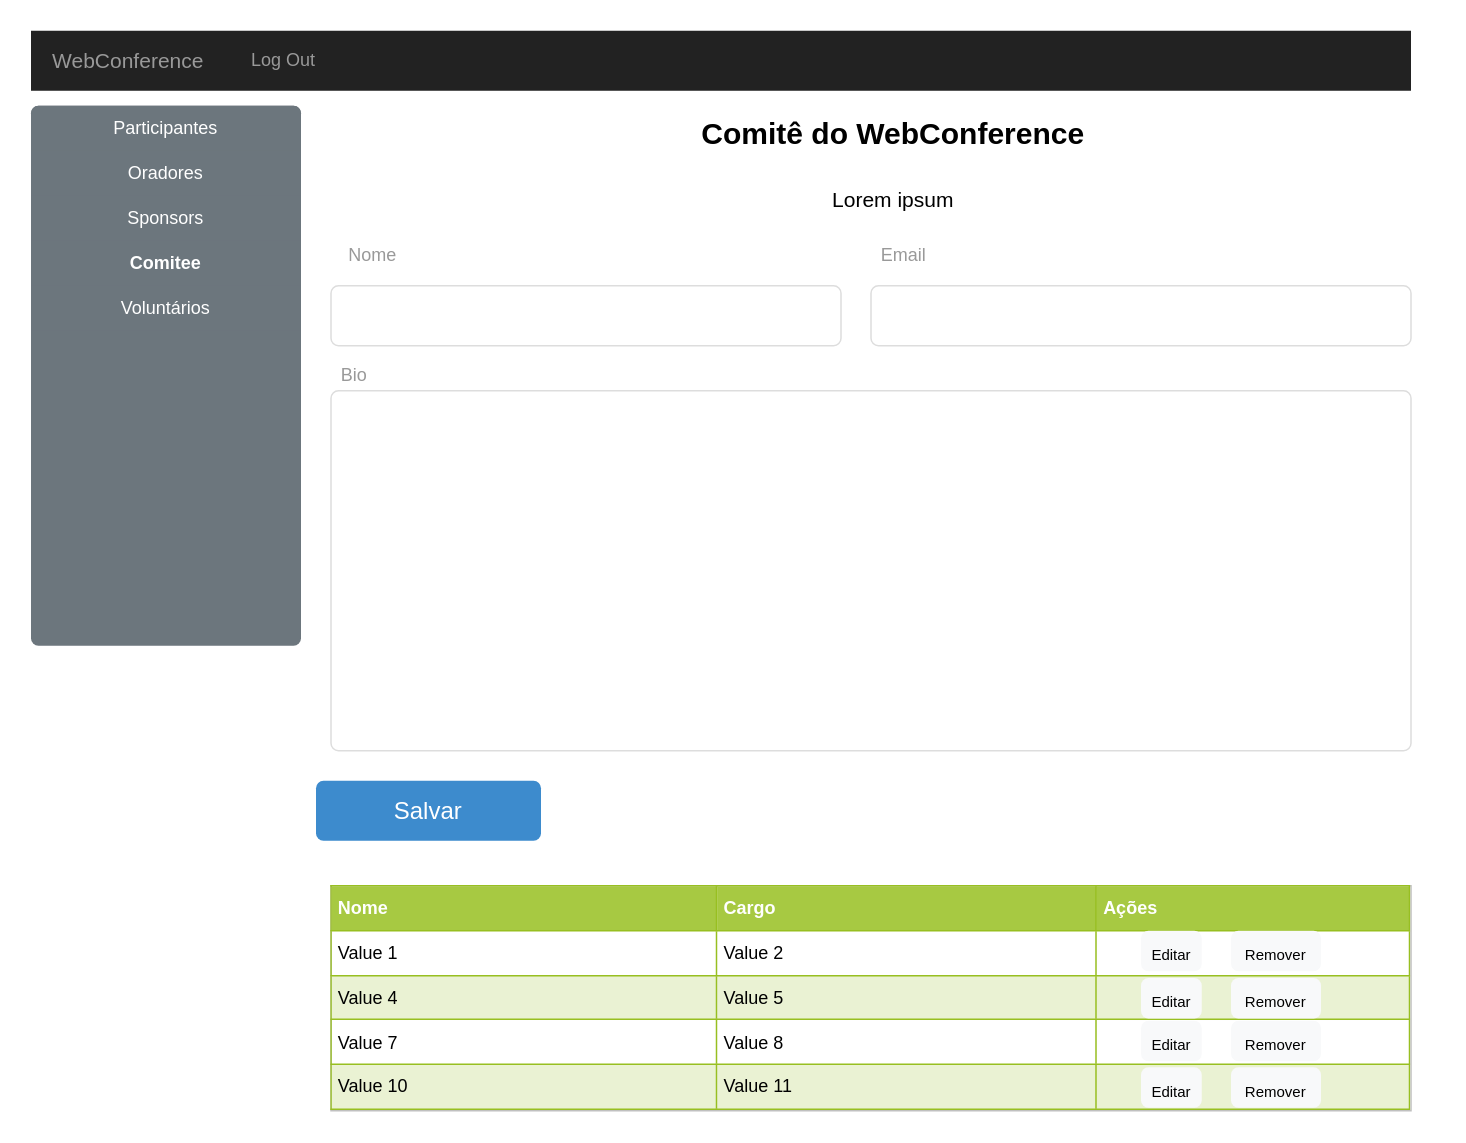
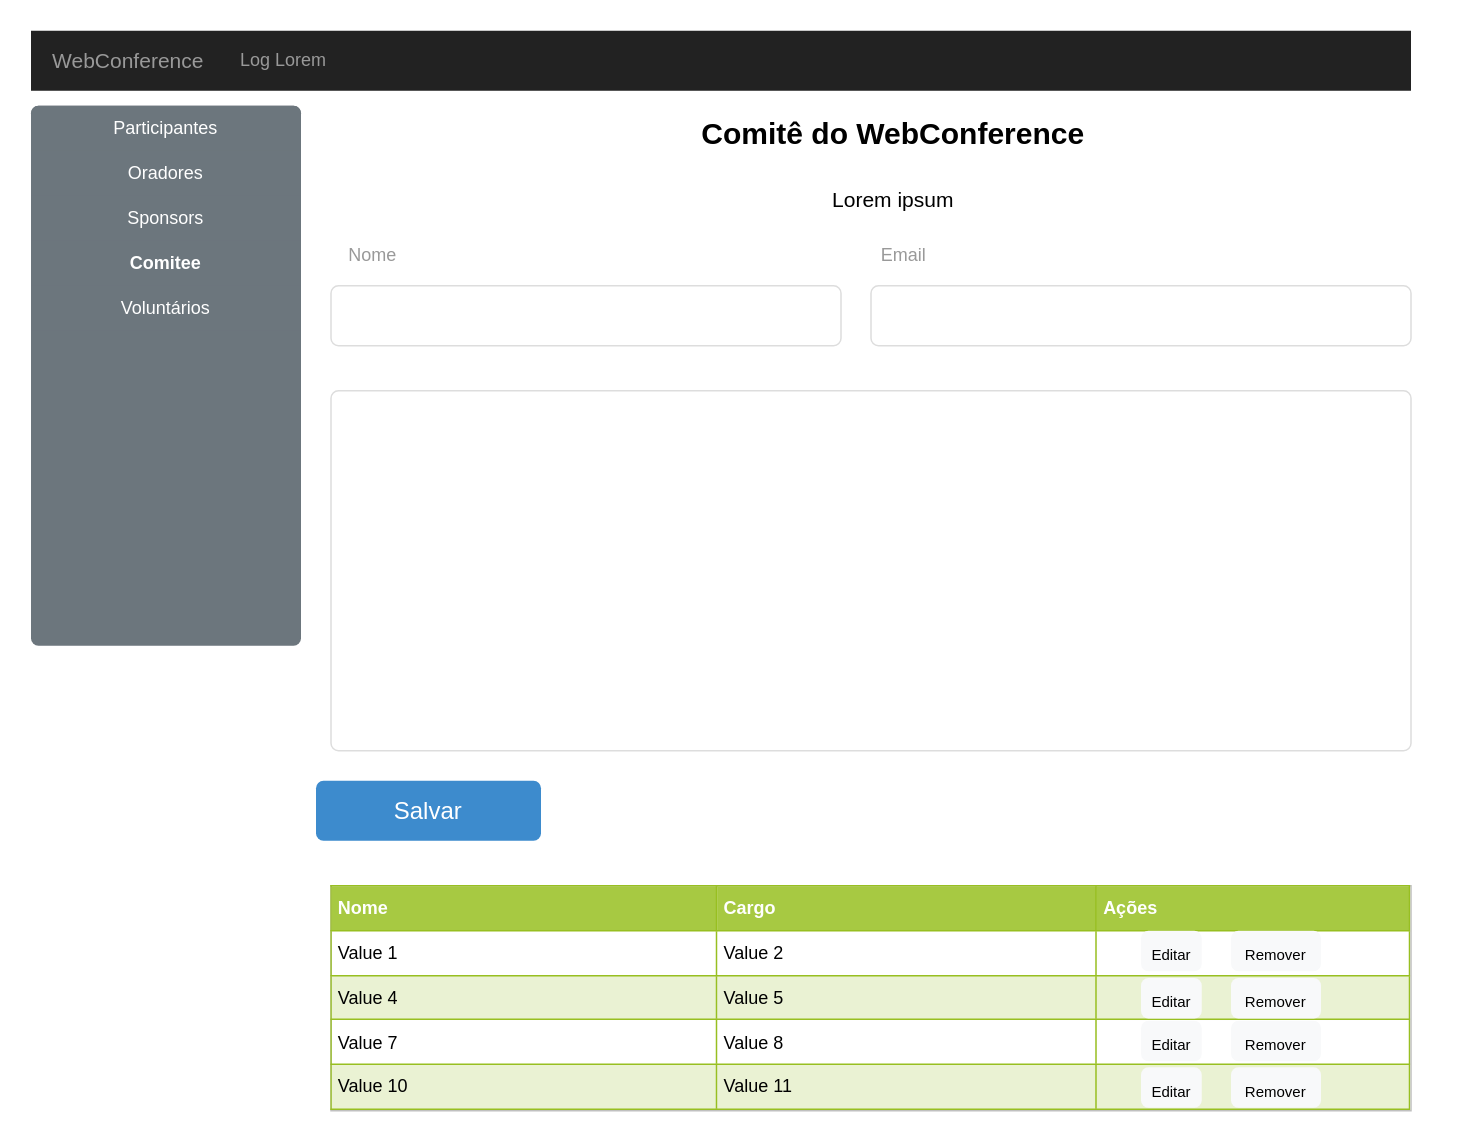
node "Log Out": label "Log Out" -> "Log Lorem"
node "Bio": removed
